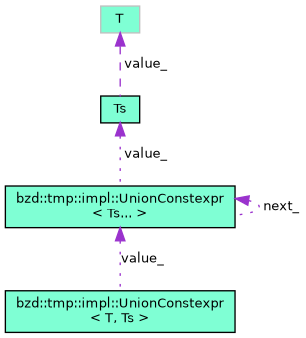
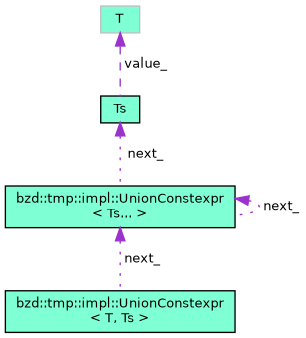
edge "bzd::tmp::impl::UnionConstexpr < Ts... >" -> "Ts": label " value_" -> " next_"
edge "bzd::tmp::impl::UnionConstexpr < T, Ts >" -> "bzd::tmp::impl::UnionConstexpr < Ts... >": label " value_" -> " next_"
